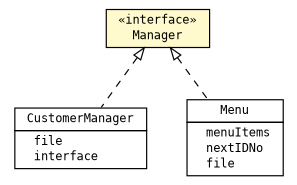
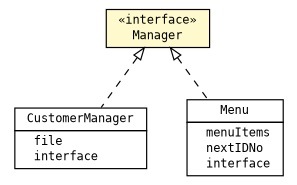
node "Menu": text "file" -> "interface"
